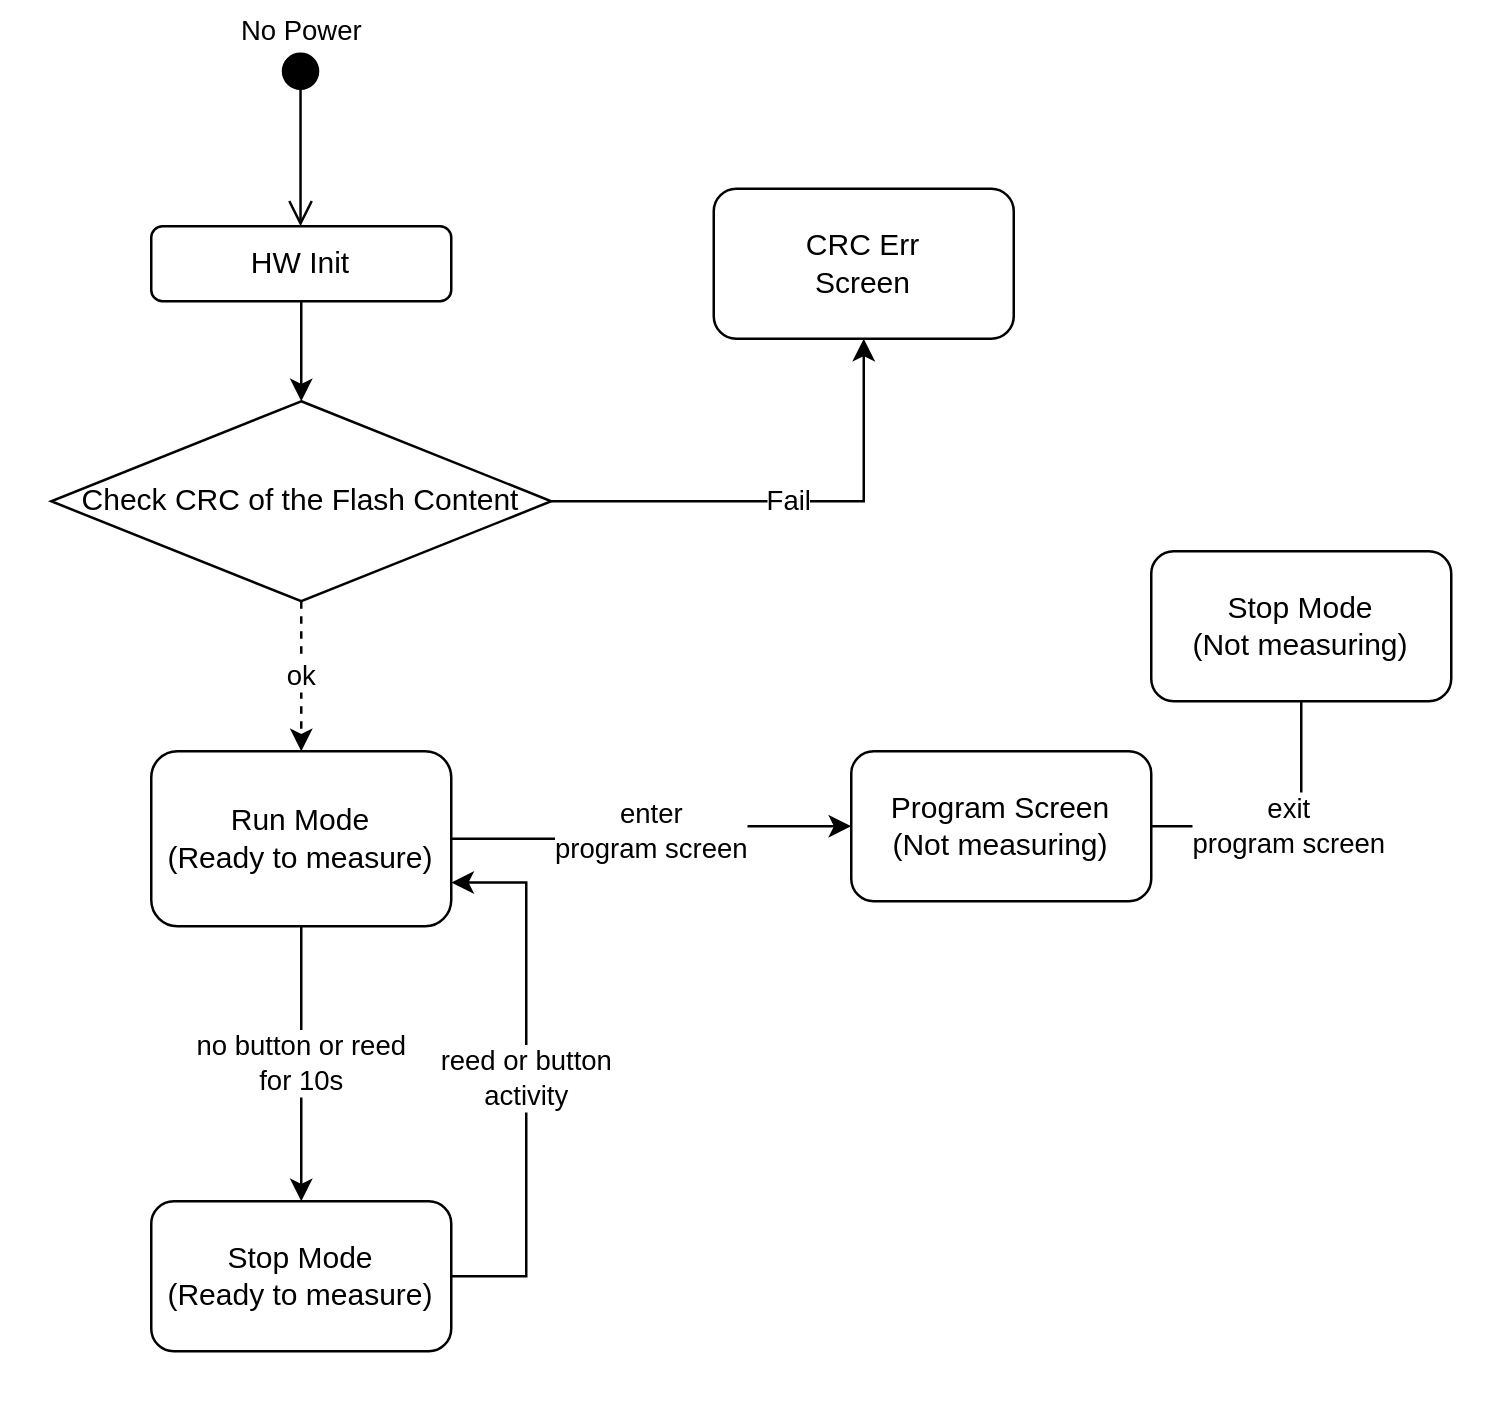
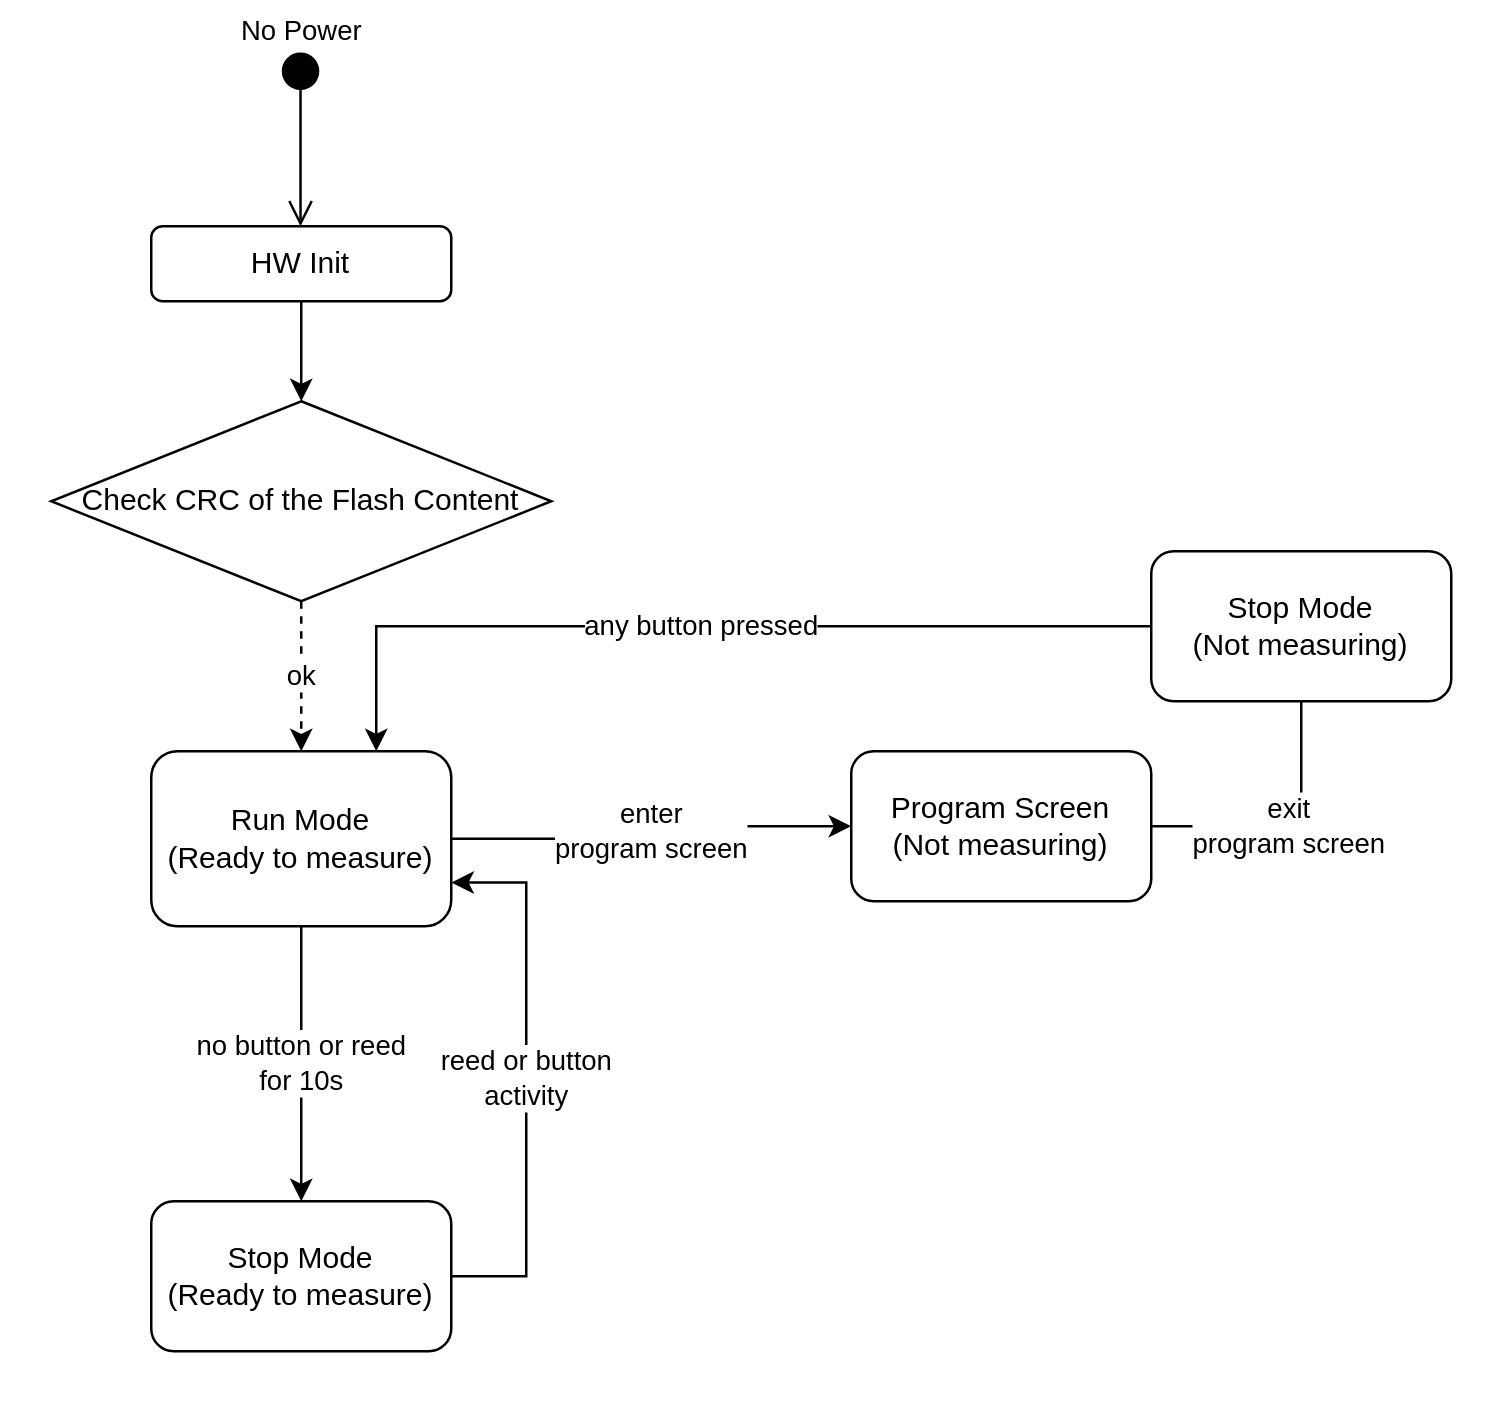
node "CRC Err Screen": removed
edge "Check CRC of the Flash Content" -> "CRC Err Screen": removed, label "Fail"
edge "Stop Mode (Not measuring)" -> "Run Mode (Ready to measure)": added, label "any button pressed"
